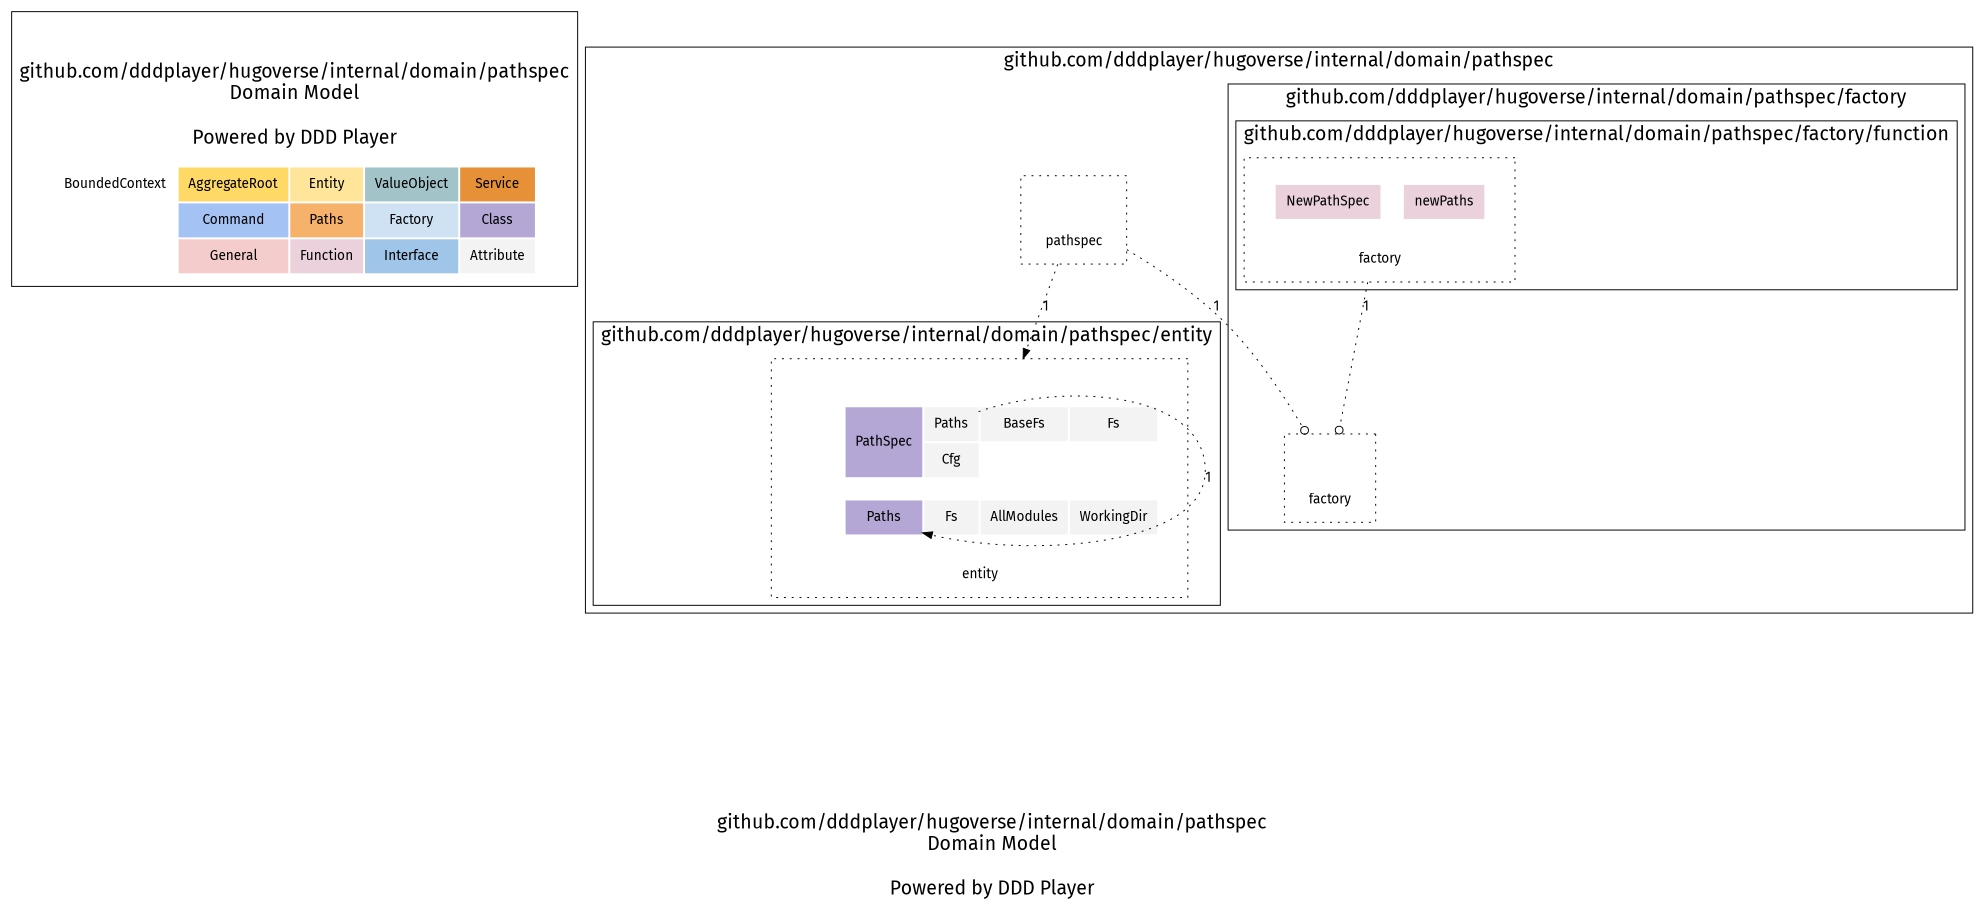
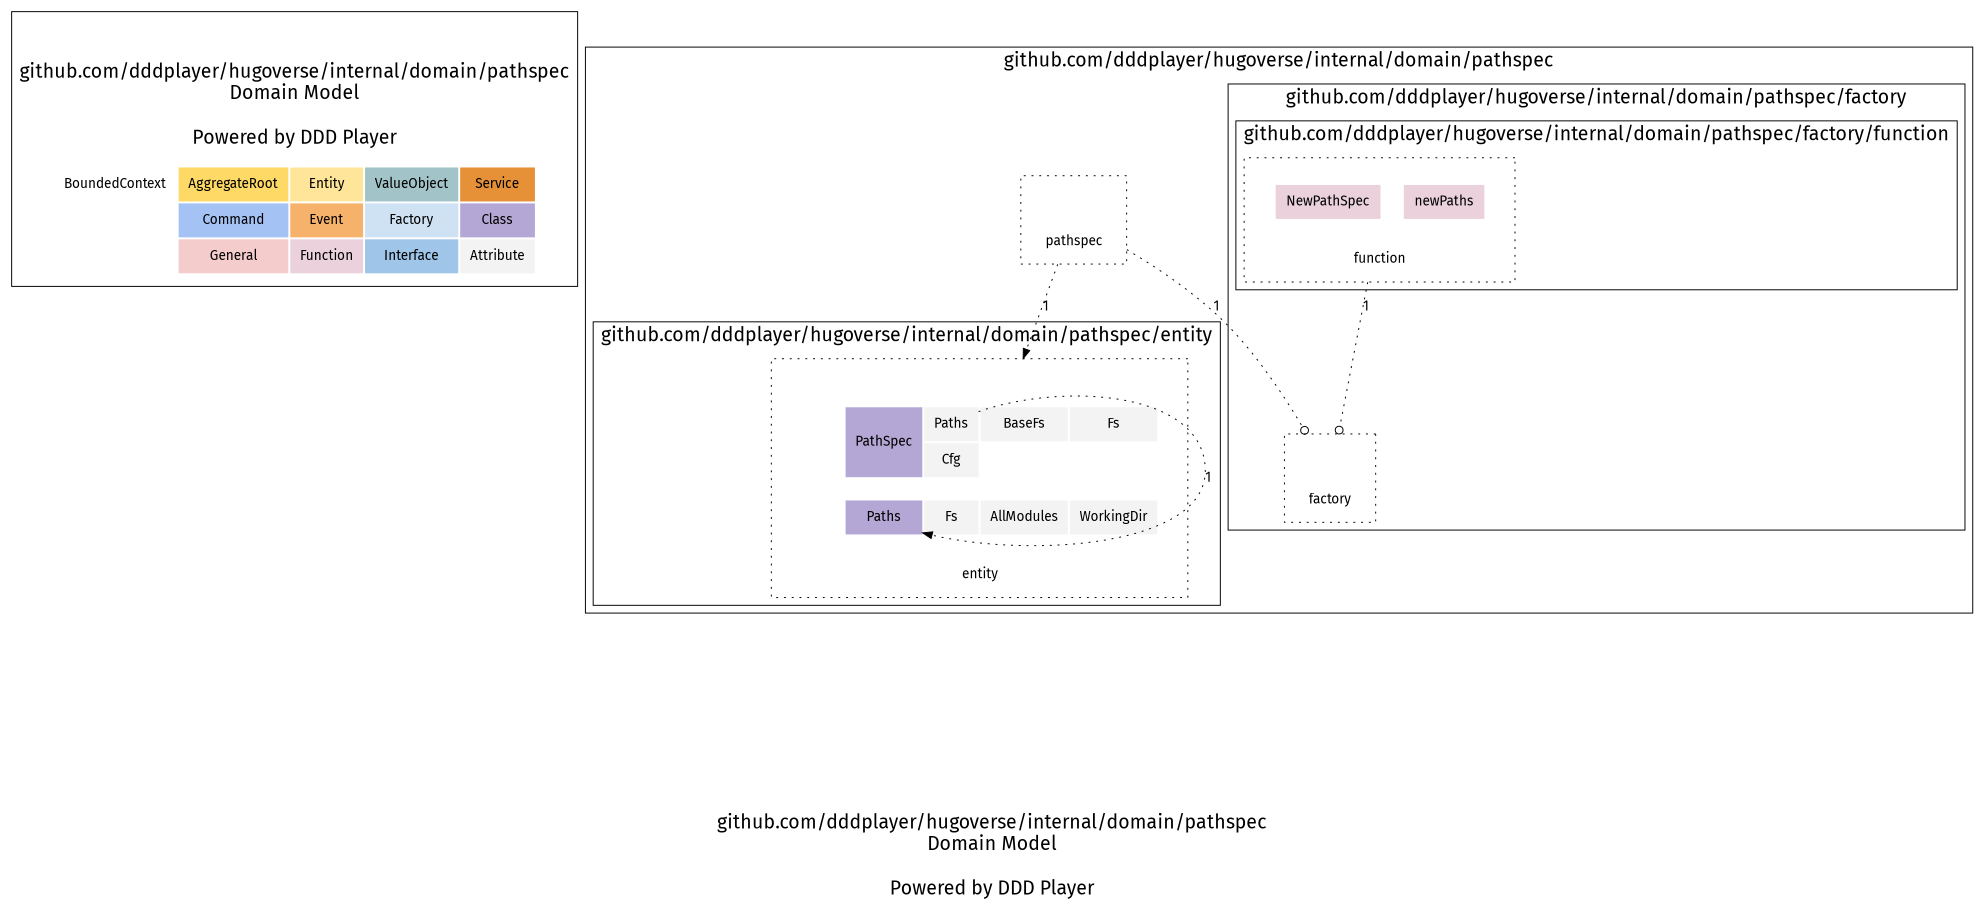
node "BoundedContext": text "Paths" -> "Event"
node "NewPathSpec": text "factory" -> "function"
